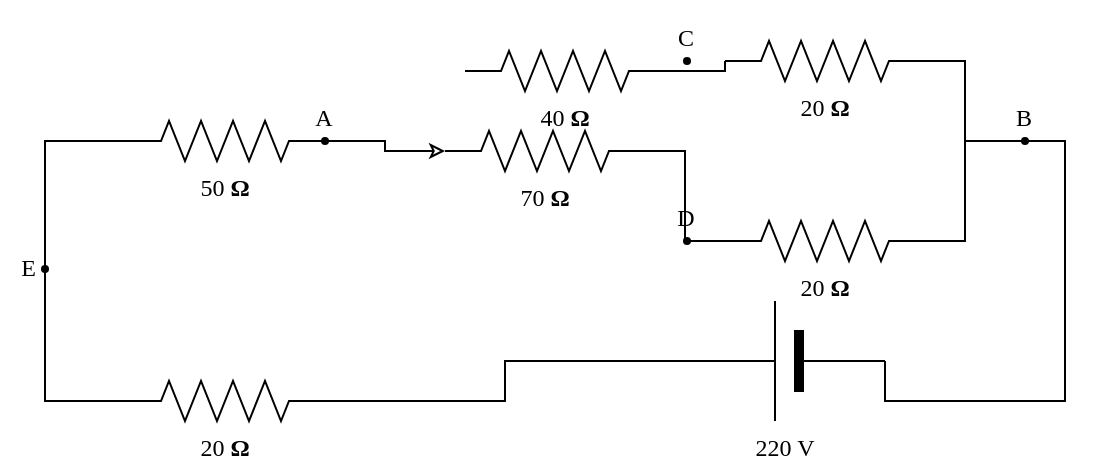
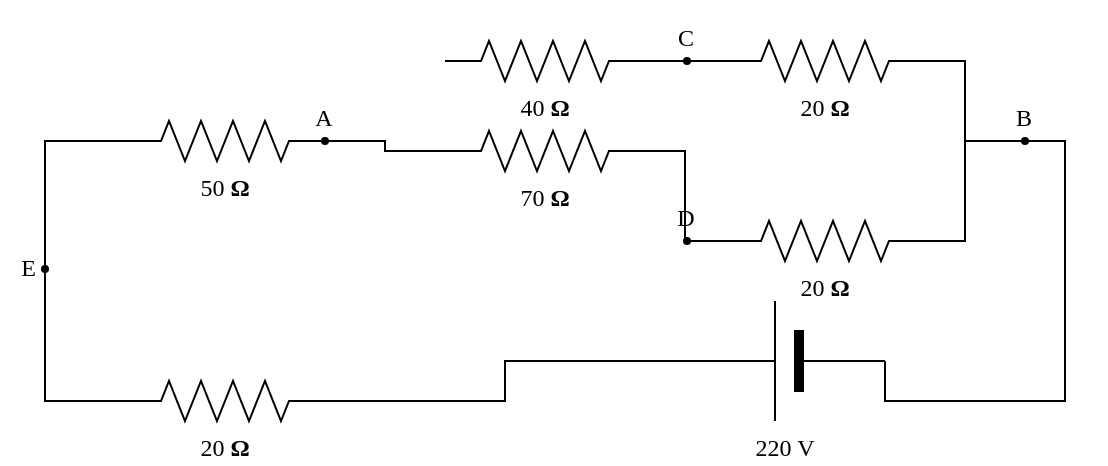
node "40 Ω": moved (565, 71) -> (545, 61)
edge "50 Ω" -> "70 Ω": arrowhead classic -> none
